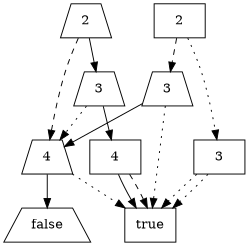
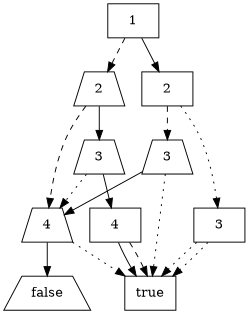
node "1": added
